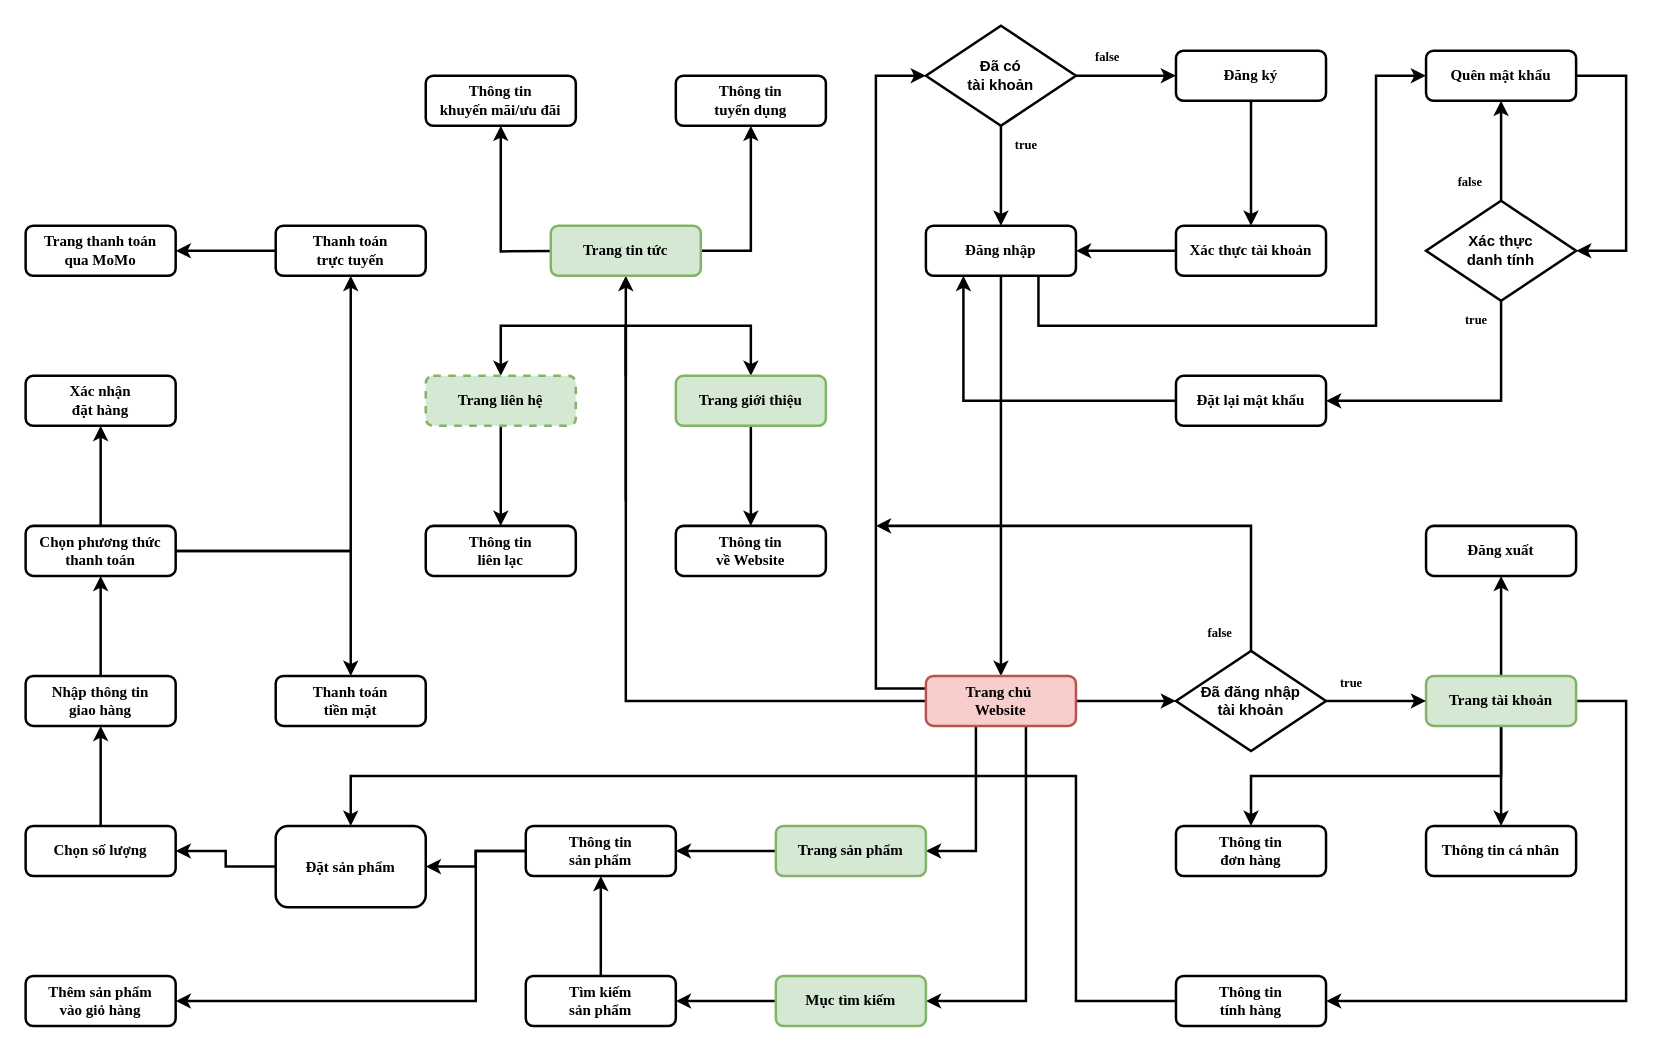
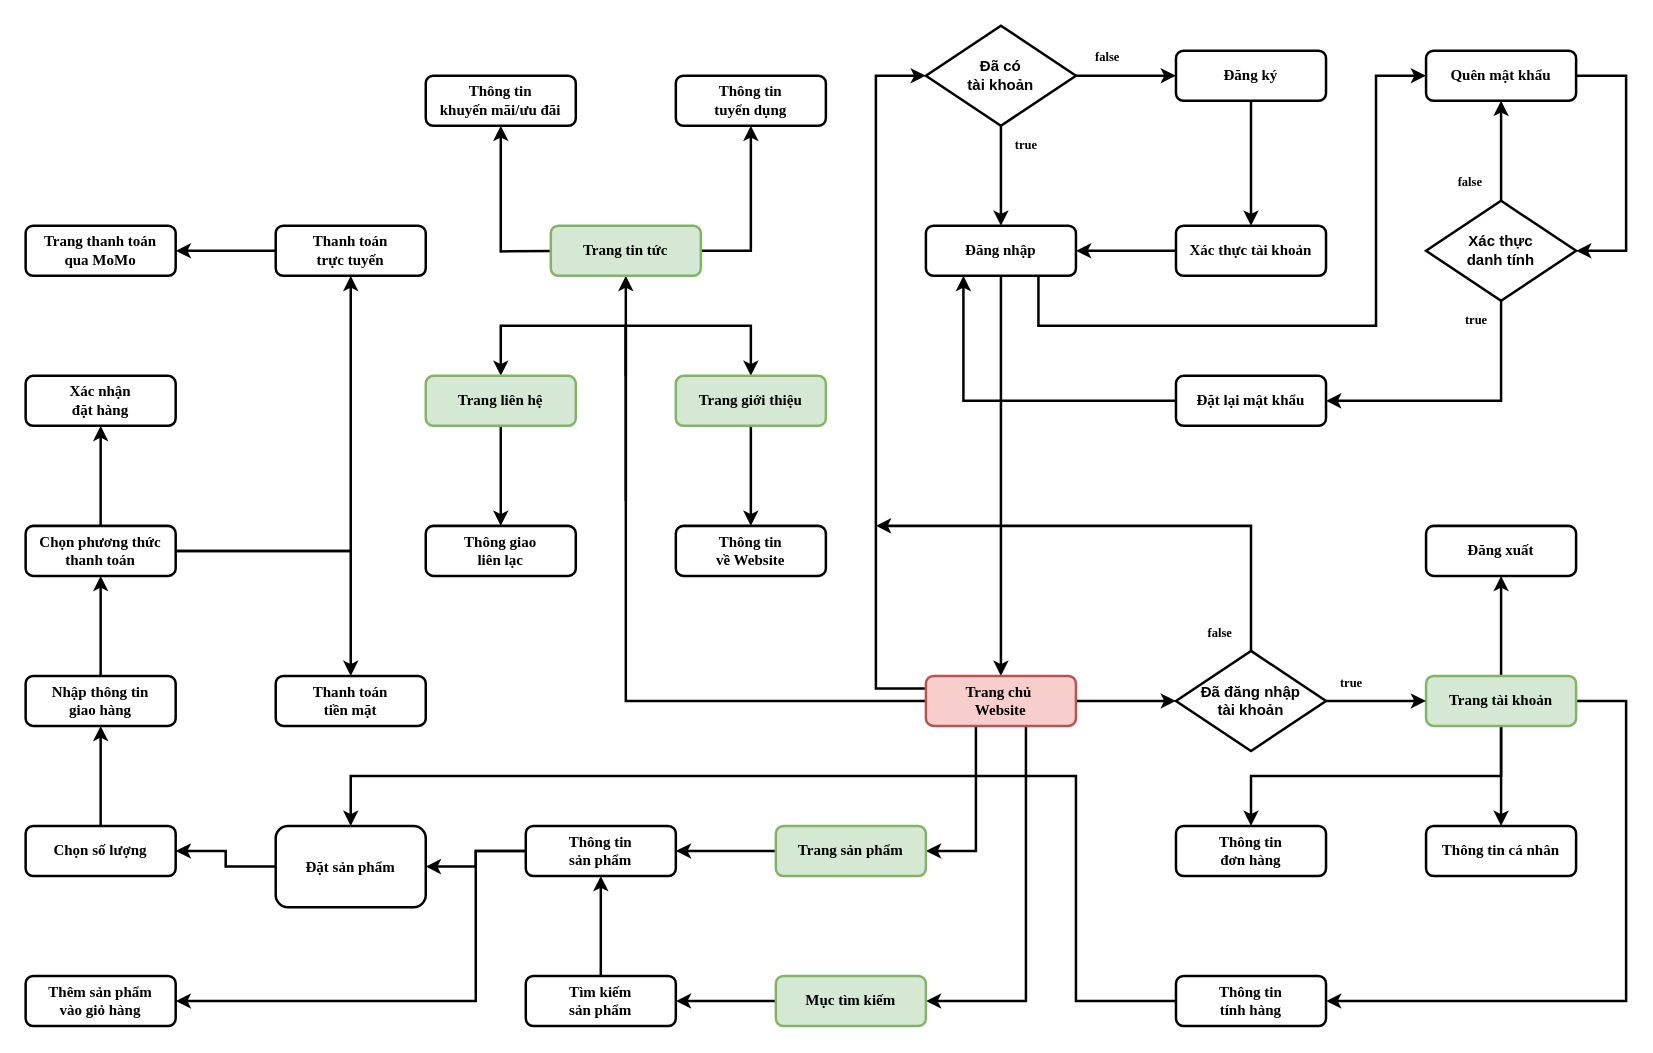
node "Trang liên hệ": style dashed -> solid
node "Thông tin liên lạc": label "Thông tin liên lạc" -> "Thông giao liên lạc"
